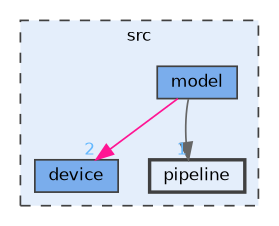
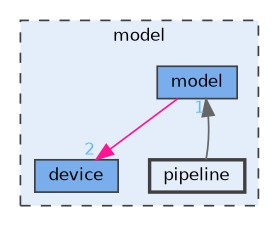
cluster "src": label "src" -> "model"
edge "model" -> "pipeline": reversed
